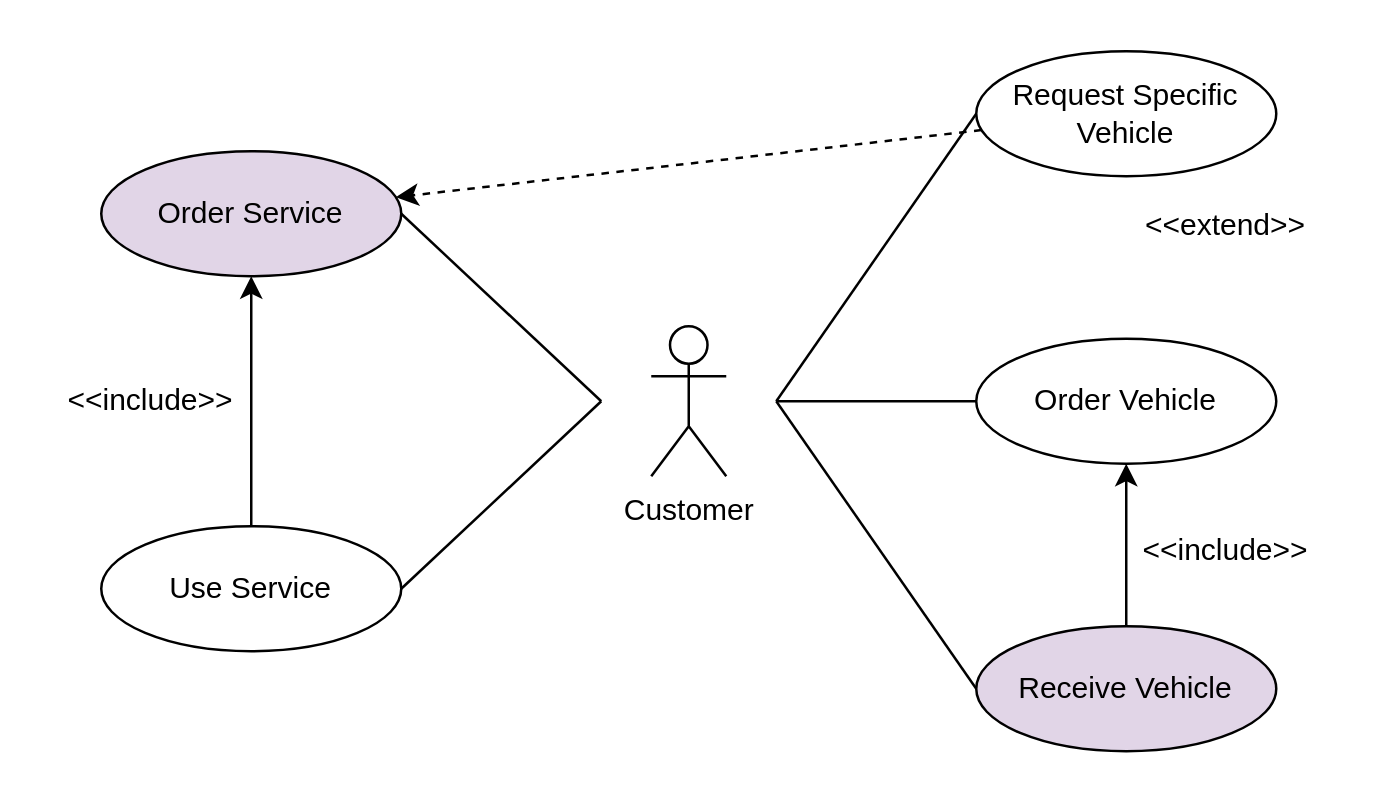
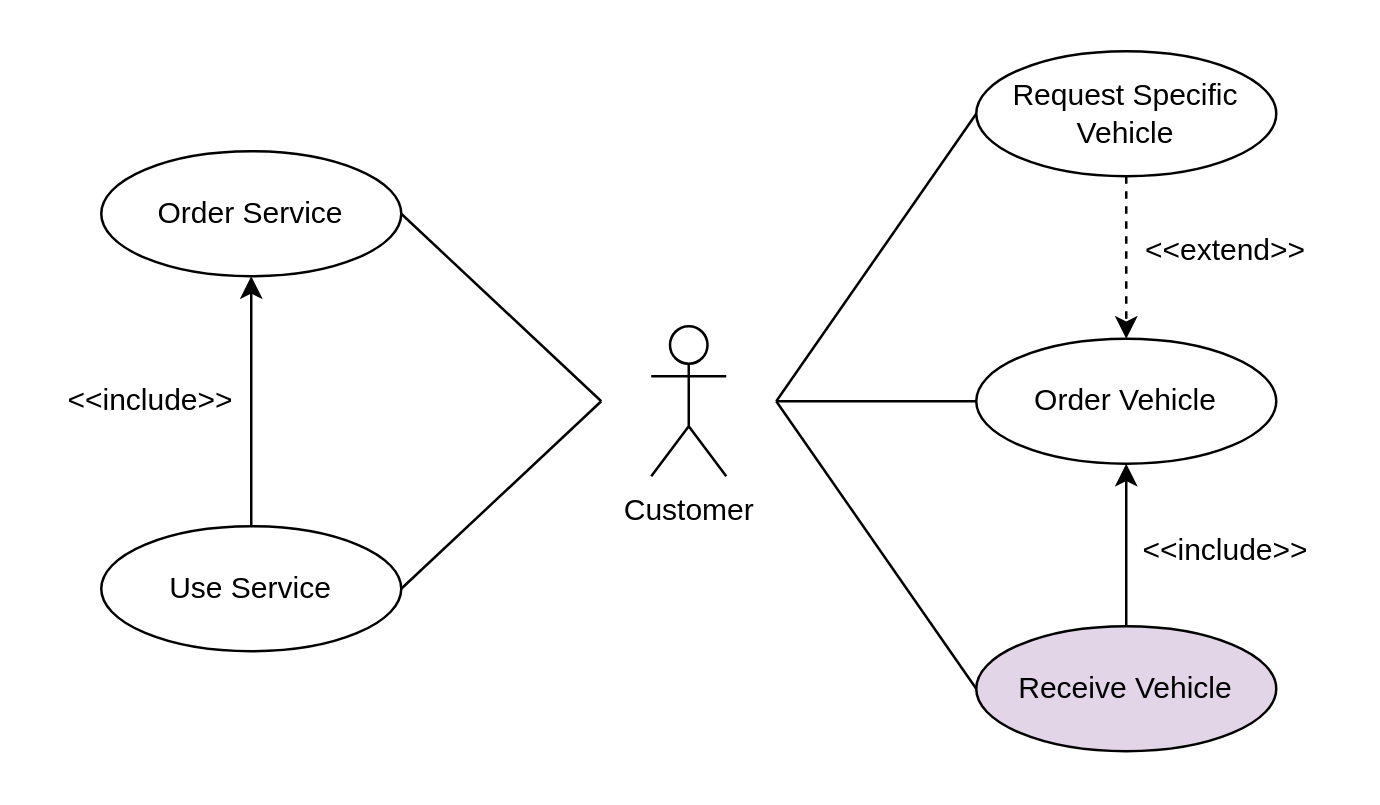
edge "Request Specific Vehicle" -> "Order Service": now "Request Specific Vehicle" -> "Order Vehicle"
node "Order Service": fillcolor #e1d5e7 -> #ffffff
node "<<extend>>": moved (1226, 226) -> (1226, 251)
